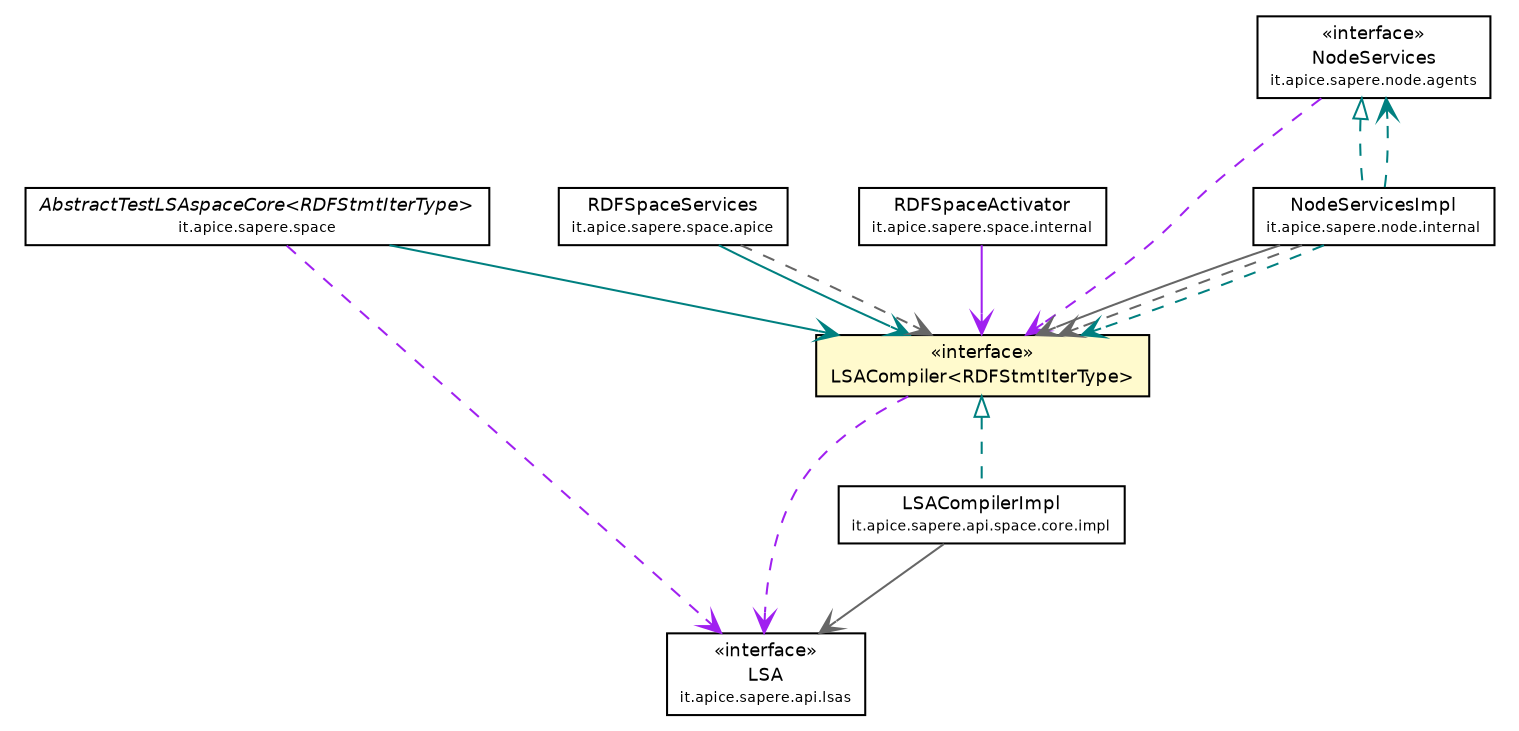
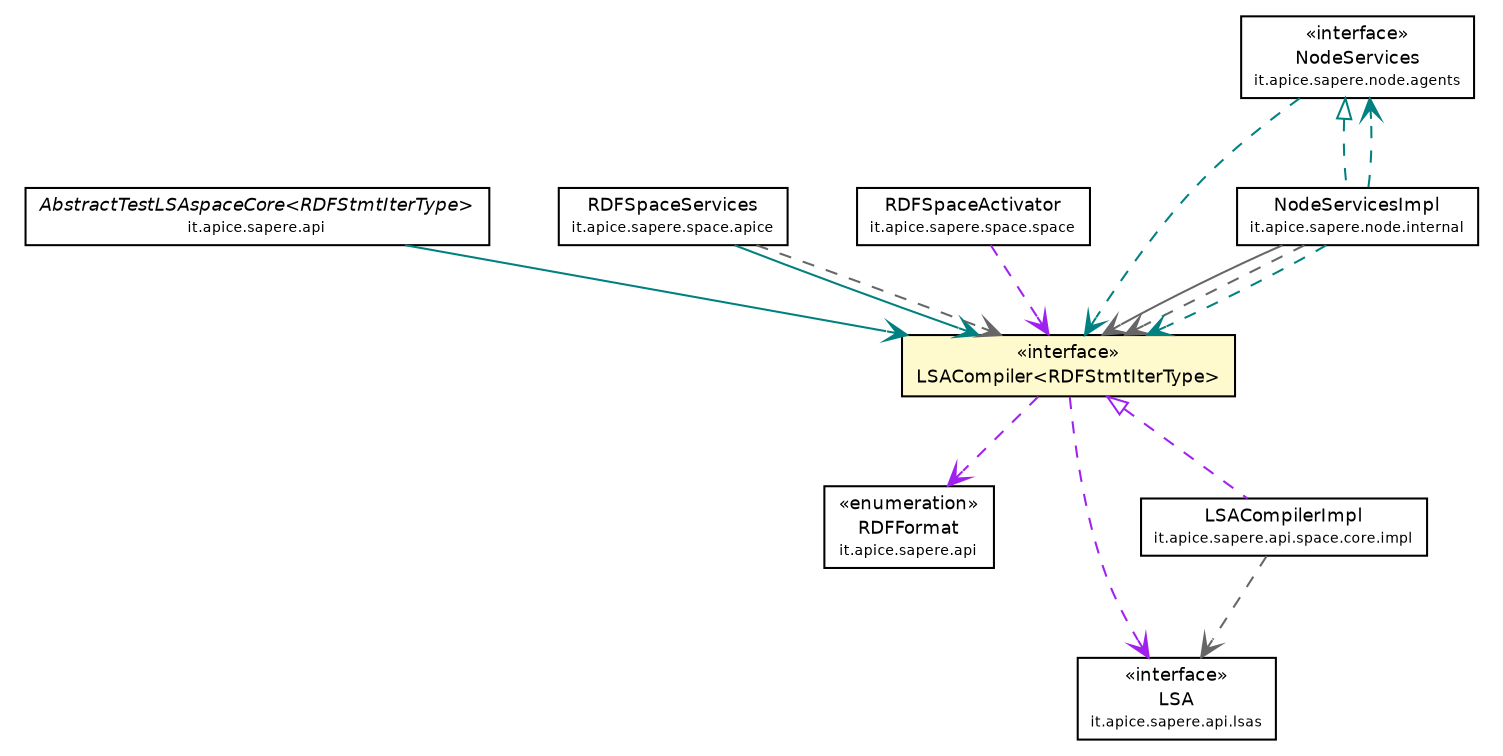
edge "NodeServices" -> "LSACompiler<RDFStmtIterType>": color purple -> teal
node "AbstractTestLSAspaceCore<RDFStmtIterType>": text "it.apice.sapere.space" -> "it.apice.sapere.api"
node "RDFSpaceActivator": text "it.apice.sapere.space.internal" -> "it.apice.sapere.space.space"
edge "RDFSpaceActivator" -> "LSACompiler<RDFStmtIterType>": style solid -> dashed
edge "AbstractTestLSAspaceCore<RDFStmtIterType>" -> "LSA": removed
edge "LSACompilerImpl" -> "LSACompiler<RDFStmtIterType>": color teal -> purple
node "RDFFormat": added
edge "LSACompilerImpl" -> "LSA": style solid -> dashed
